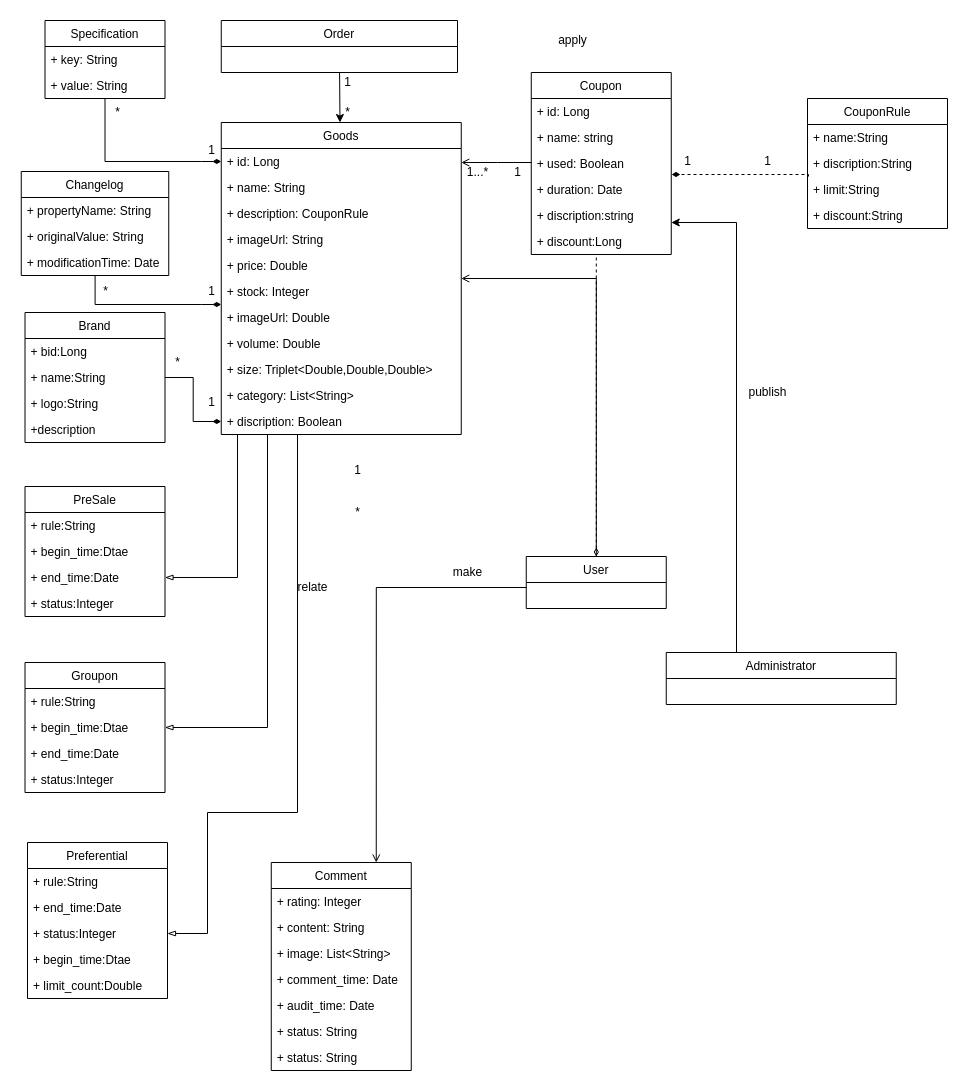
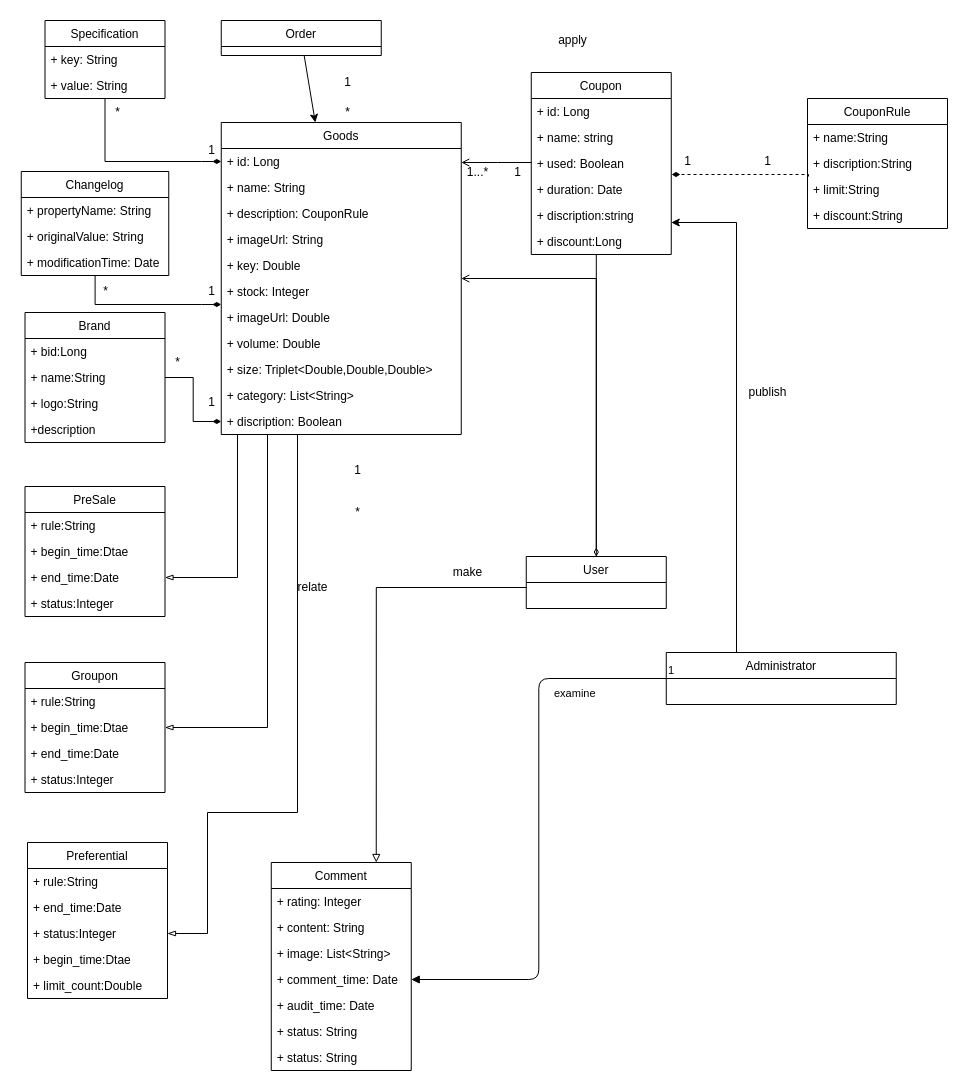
node "Order": size 236x52 -> 160x35
node "+ price: Double": label "+ price: Double" -> "+ key: Double"
edge "Coupon" -> "User": style dashed -> solid
edge "Administrator" -> "+ comment_time: Date": added, labels "1", "examine"
edge "User" -> "Comment": arrowhead open -> block
